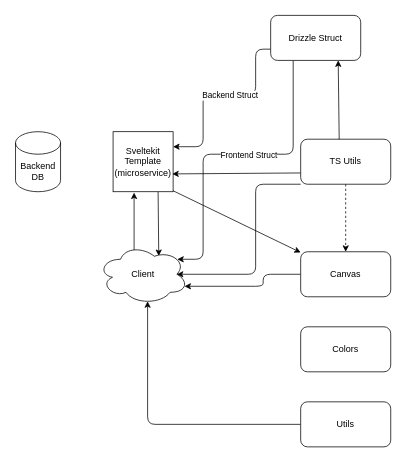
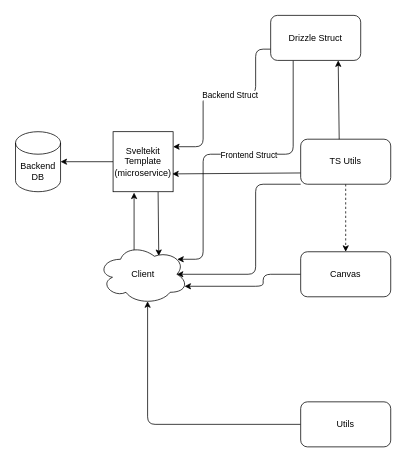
edge "Sveltekit Template (microservice)" -> "Canvas": now "Sveltekit Template (microservice)" -> "Backend DB"
node "Colors": removed
